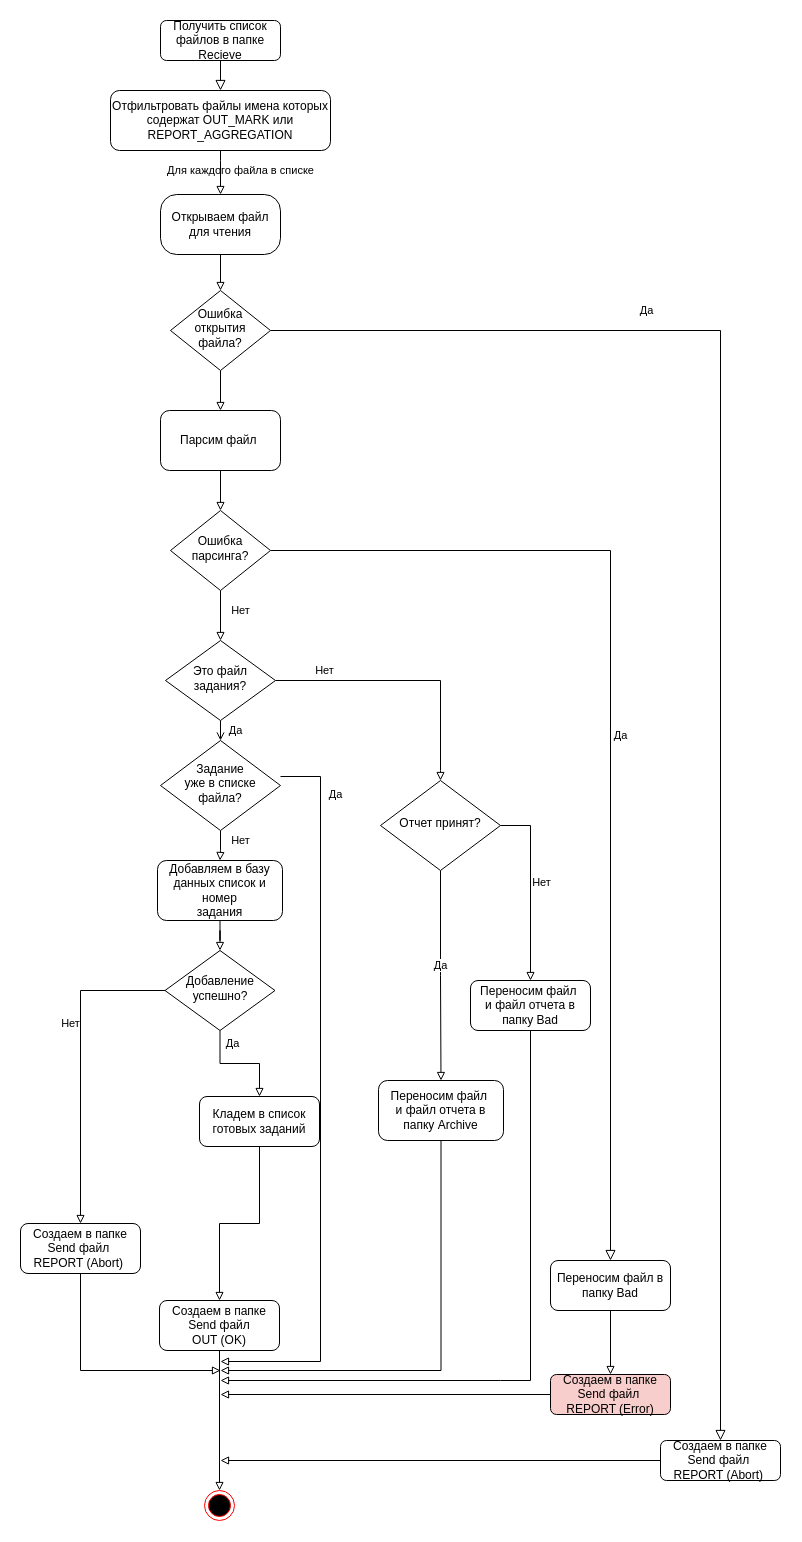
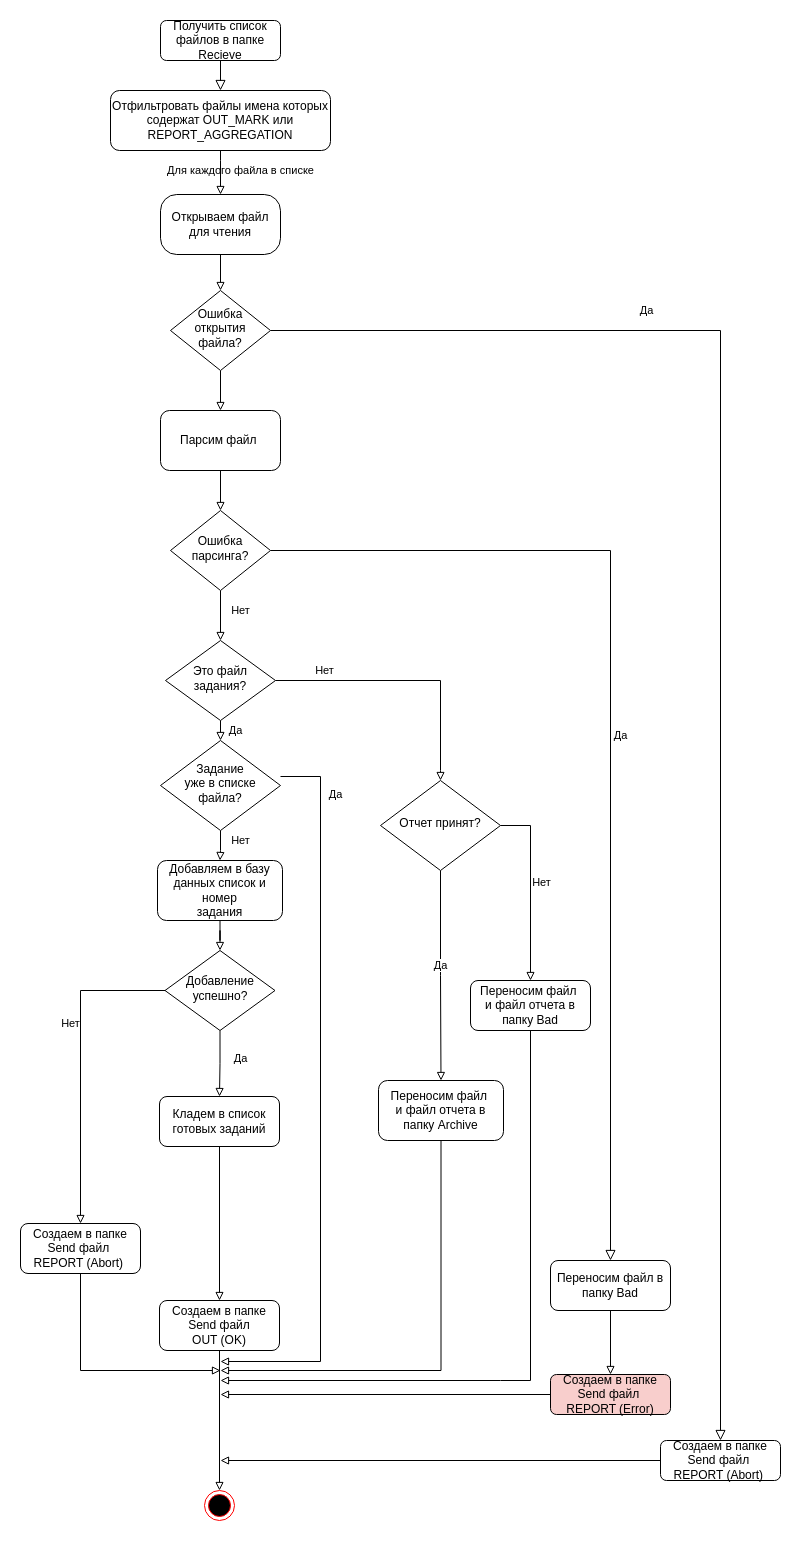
edge "Это файл задания?" -> "Задание уже в списке файла?": arrowhead open -> block
node "Кладем в список готовых заданий": moved (260, 1122) -> (220, 1122)
